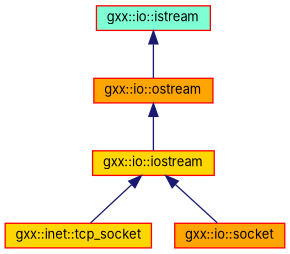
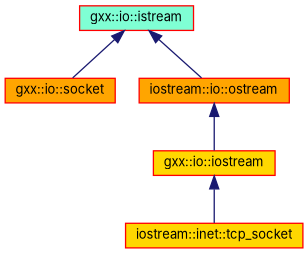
node "gxx::io::ostream": label "gxx::io::ostream" -> "iostream::io::ostream"
edge "gxx::io::socket" -> "gxx::io::iostream": now "gxx::io::socket" -> "gxx::io::istream"
node "gxx::inet::tcp_socket": label "gxx::inet::tcp_socket" -> "iostream::inet::tcp_socket"
